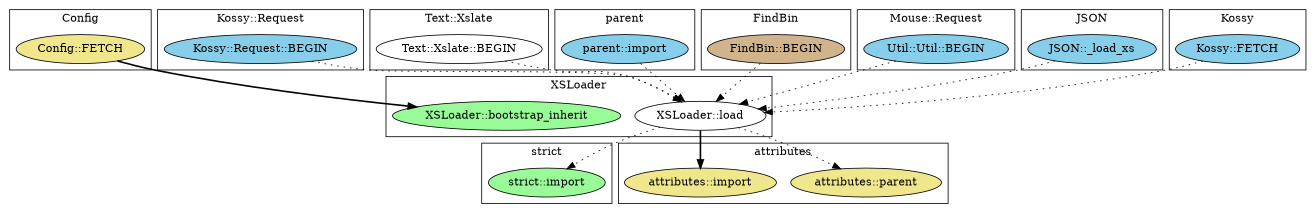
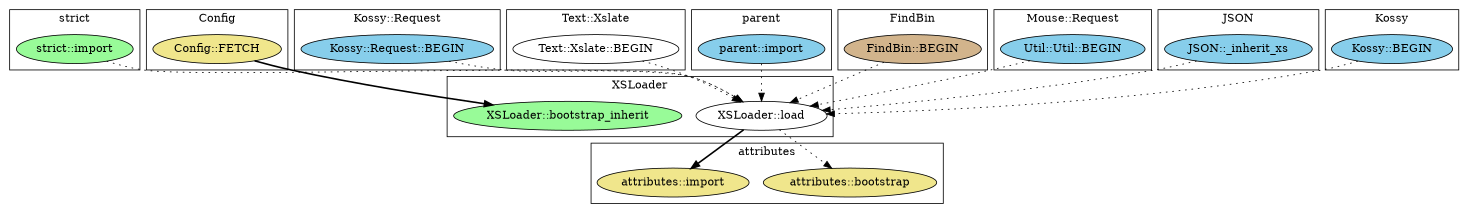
node "JSON::_load_xs": label "JSON::_load_xs" -> "JSON::_inherit_xs"
node "Kossy::FETCH": label "Kossy::FETCH" -> "Kossy::BEGIN"
edge "XSLoader::load" -> "strict::import": reversed
node "attributes::parent": label "attributes::parent" -> "attributes::bootstrap"
